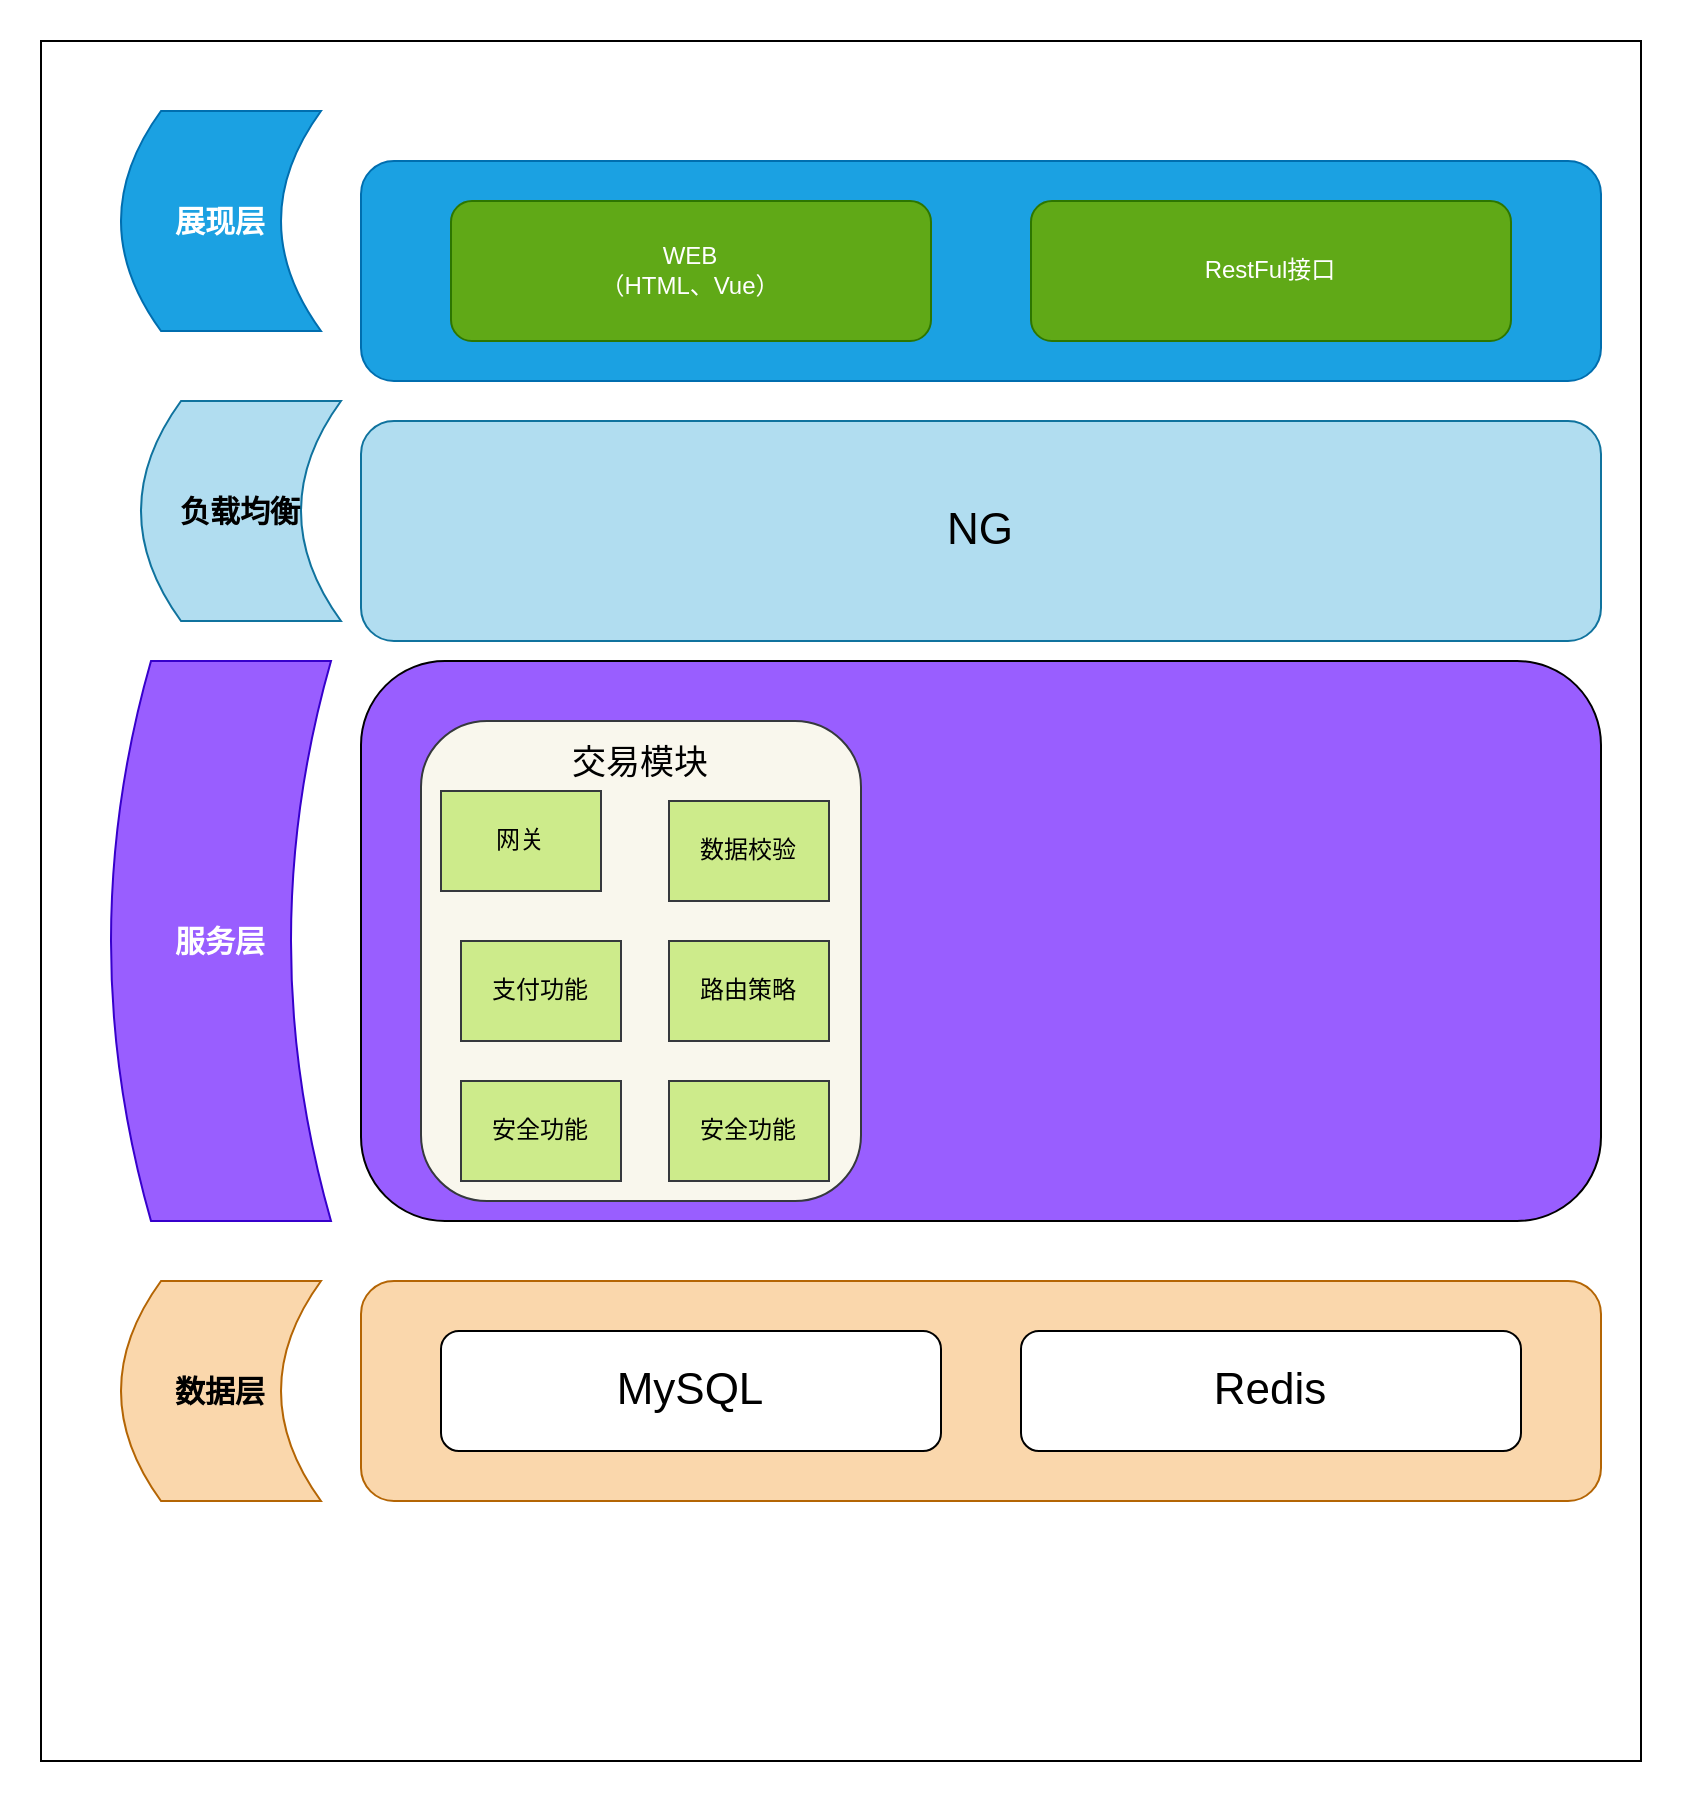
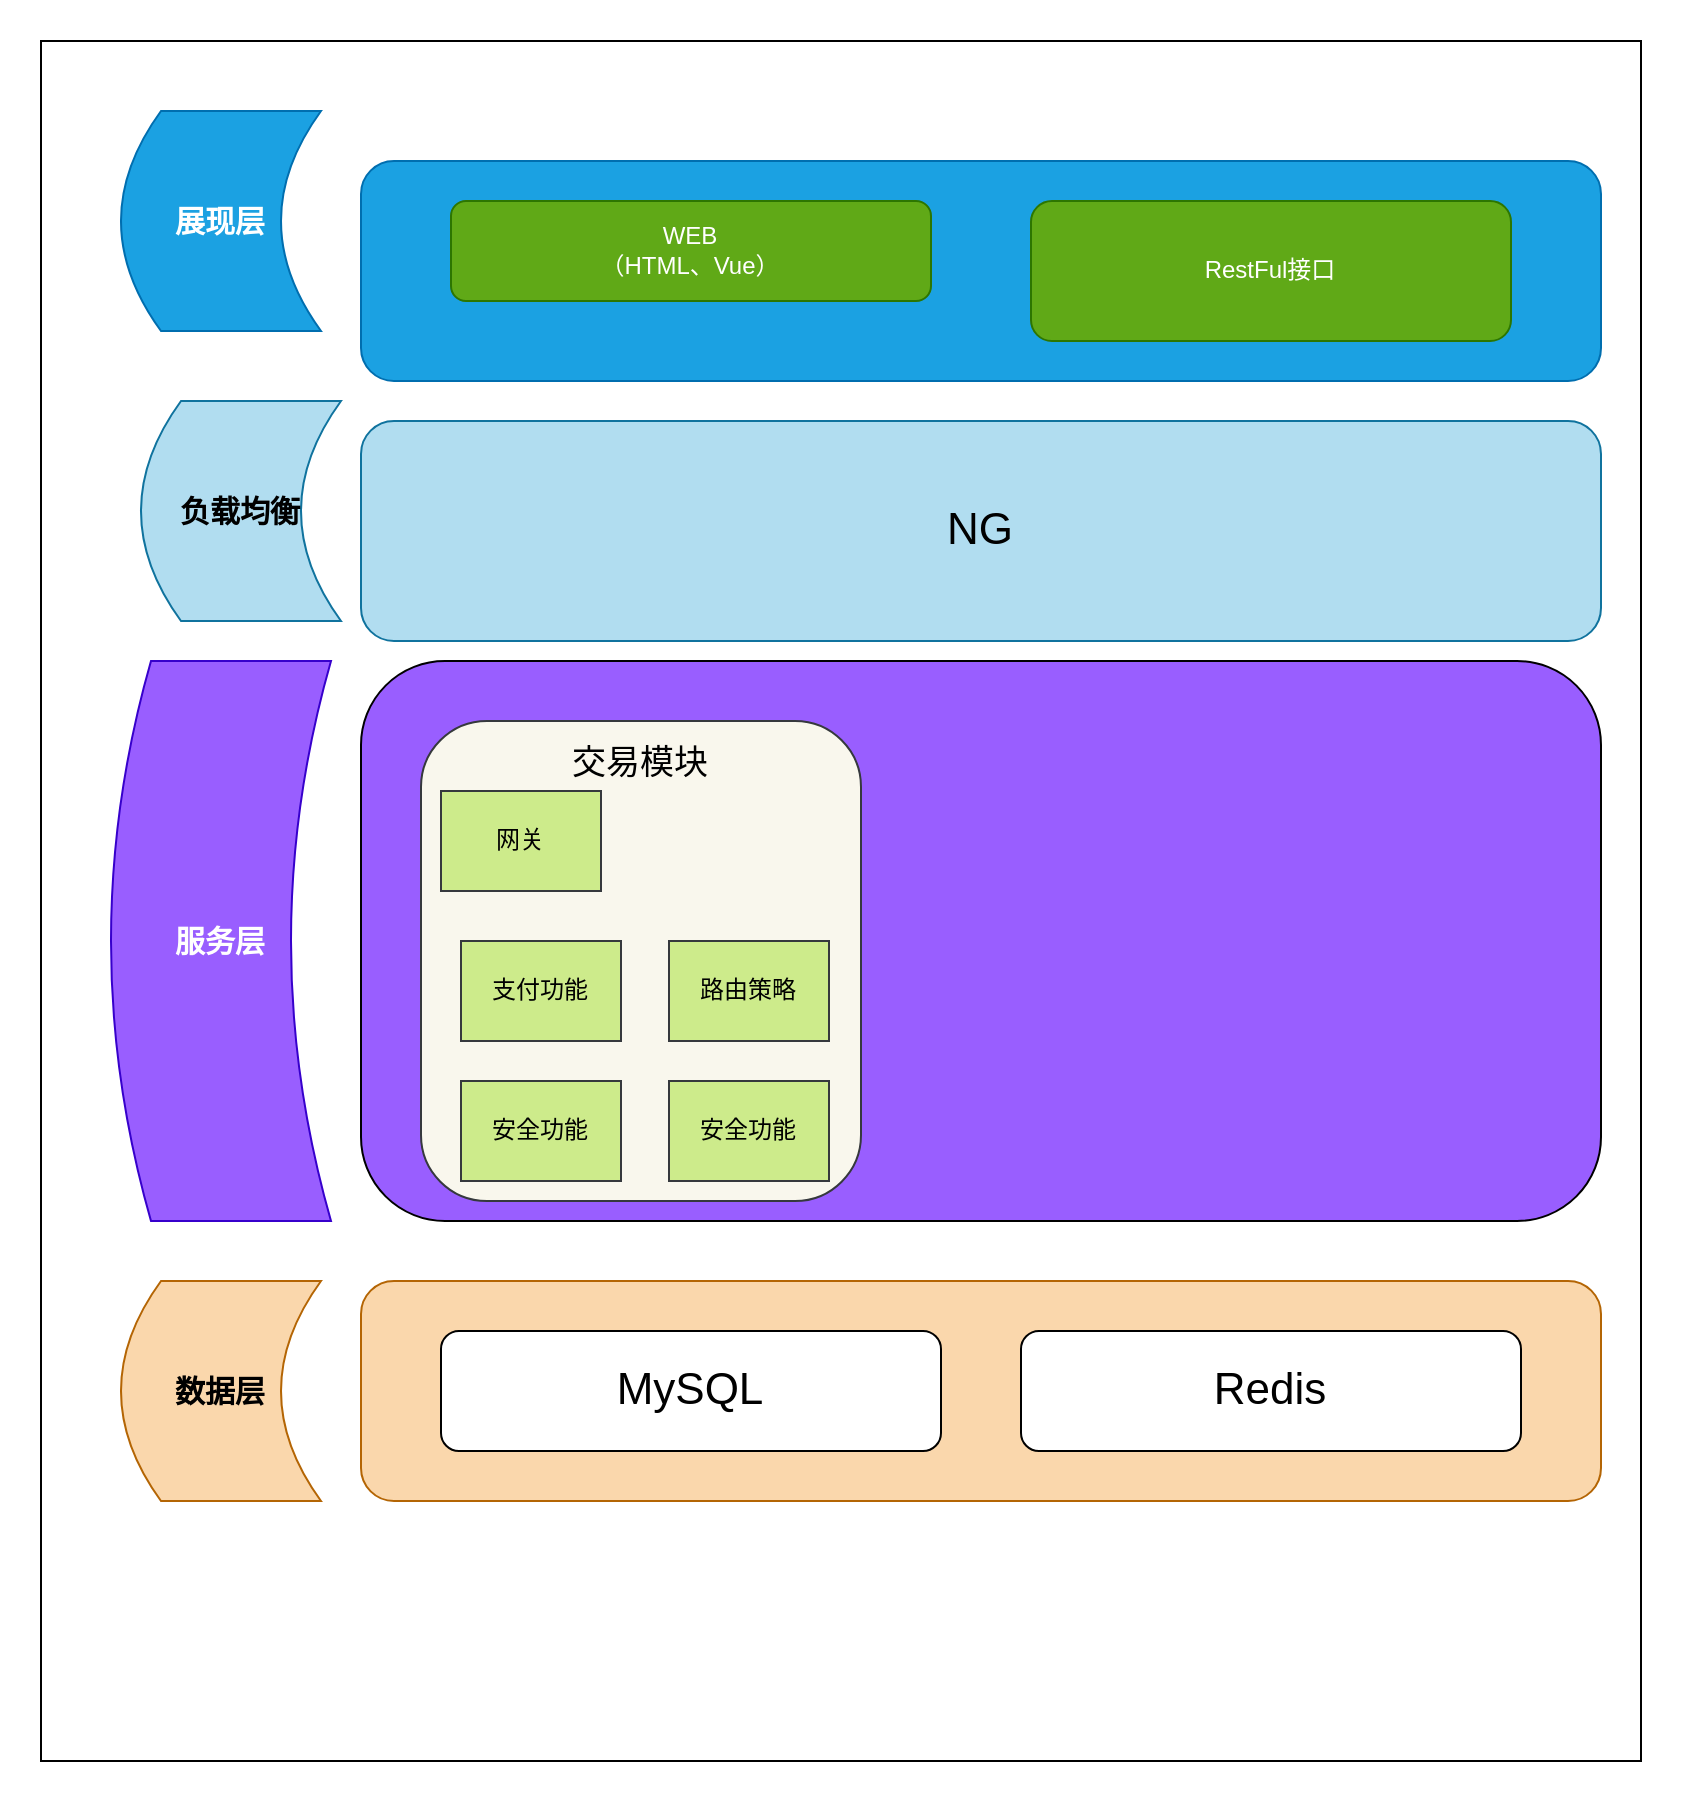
node "WEB （HTML、Vue）": size 480x140 -> 480x100
node "数据校验": removed
